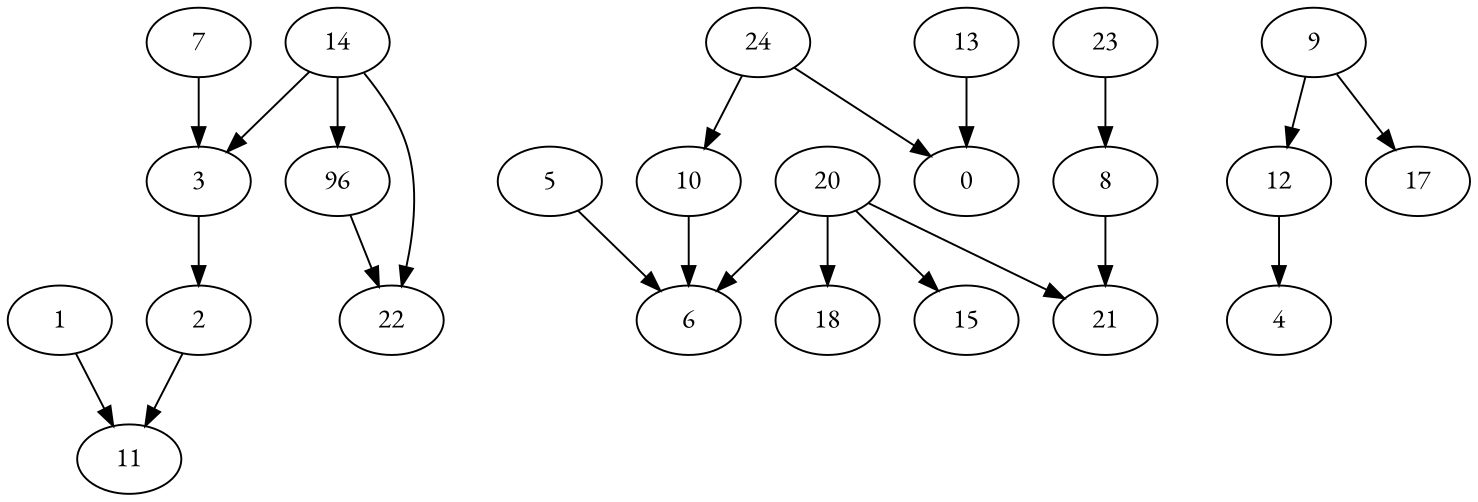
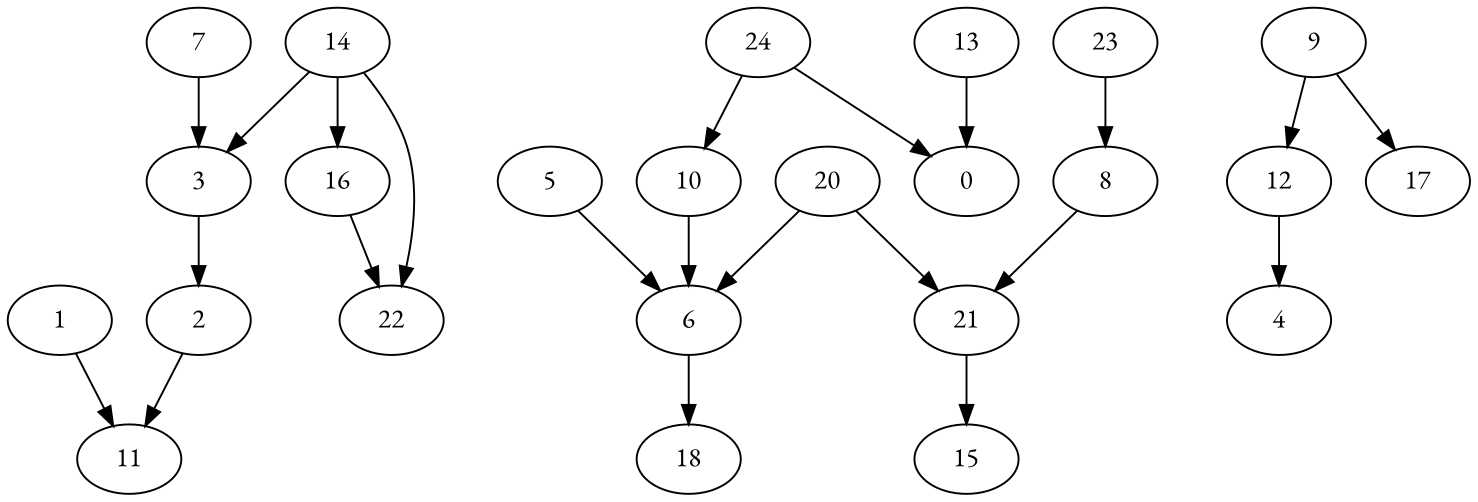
node "96": label "96" -> "16"
edge "20" -> "18": now "6" -> "18"
edge "20" -> "15": now "21" -> "15"
